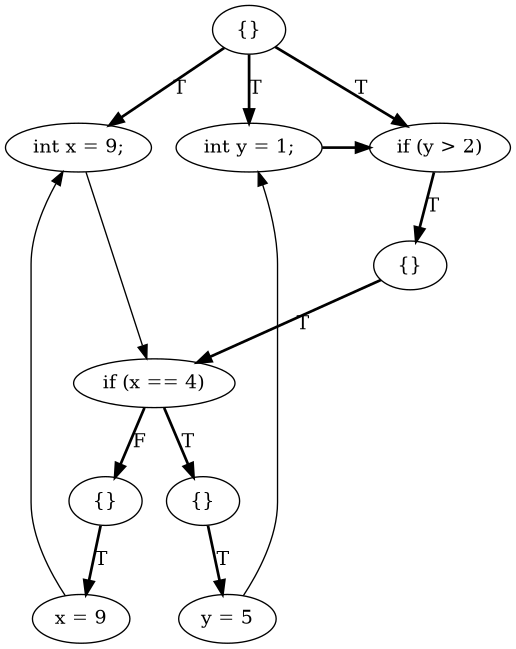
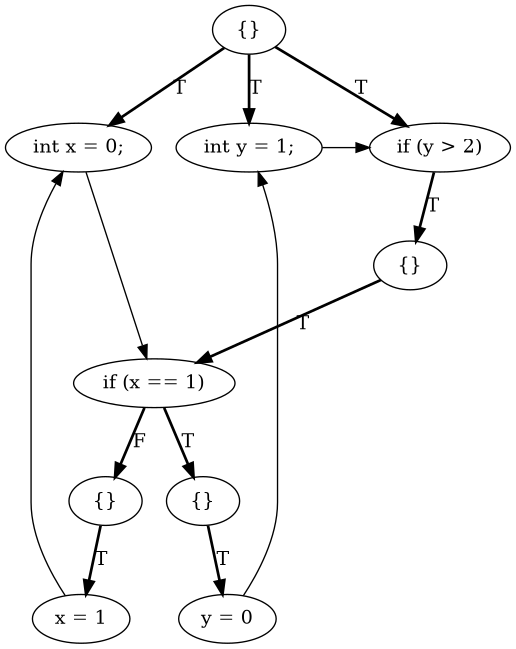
node "int x = 9;": label "int x = 9;" -> "int x = 0;"
edge "int y = 1;" -> "if (y > 2)": style bold -> solid
node "if (x == 4)": label "if (x == 4)" -> "if (x == 1)"
node "x = 9": label "x = 9" -> "x = 1"
node "y = 5": label "y = 5" -> "y = 0"
